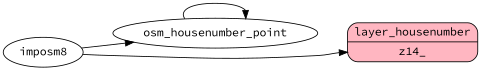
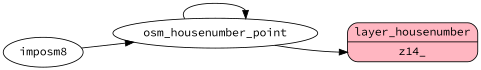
edge "imposm8" -> "layer_housenumber": now "osm_housenumber_point" -> "layer_housenumber"
